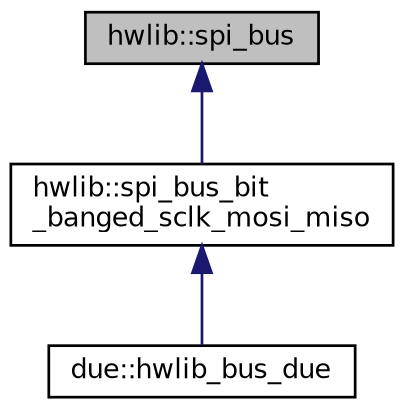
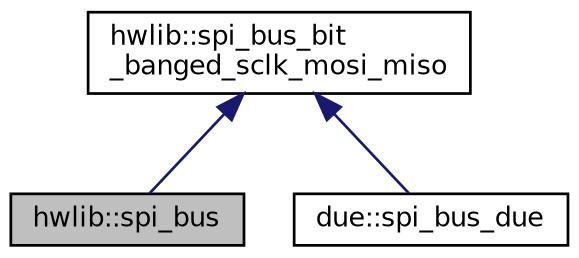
edge "hwlib::spi_bus_bit _banged_sclk_mosi_miso" -> "hwlib::spi_bus": reversed
node "due::hwlib_bus_due": label "due::hwlib_bus_due" -> "due::spi_bus_due"
